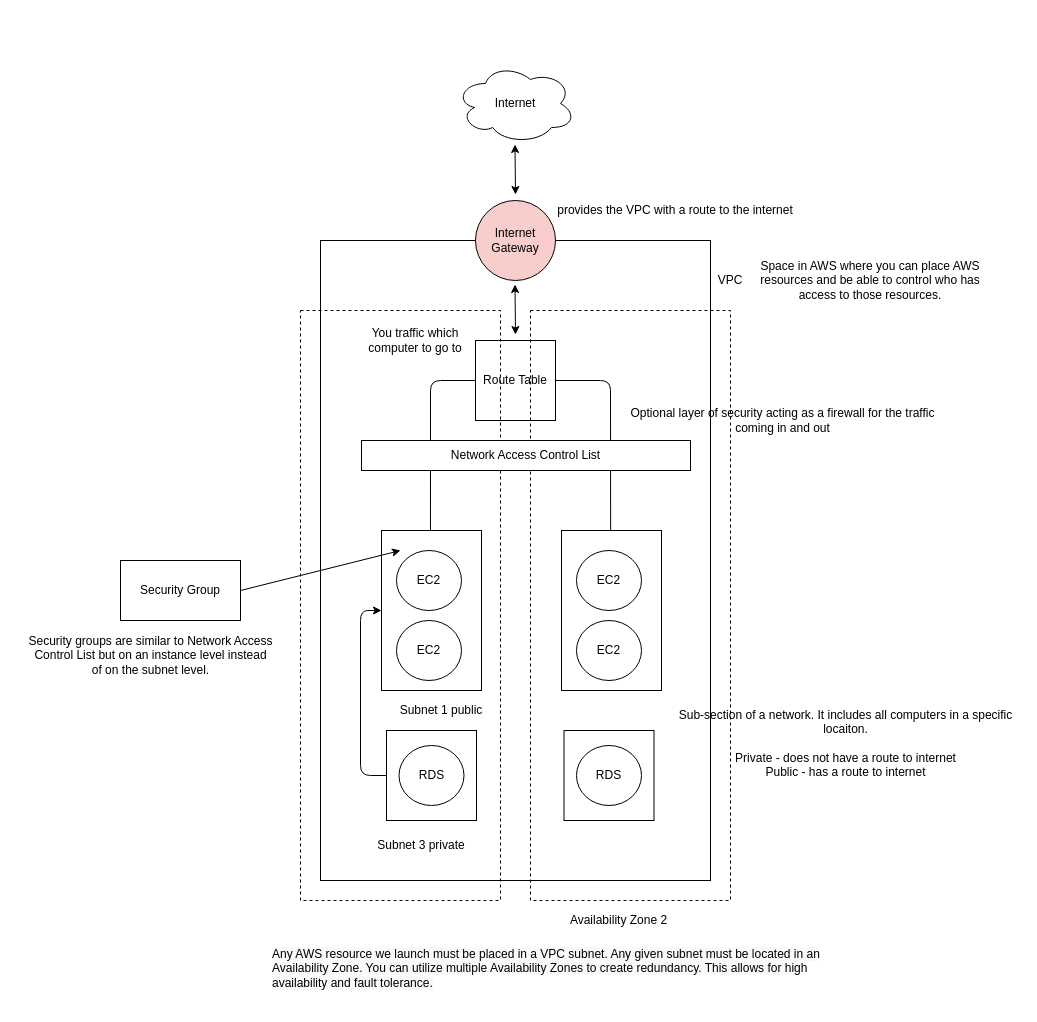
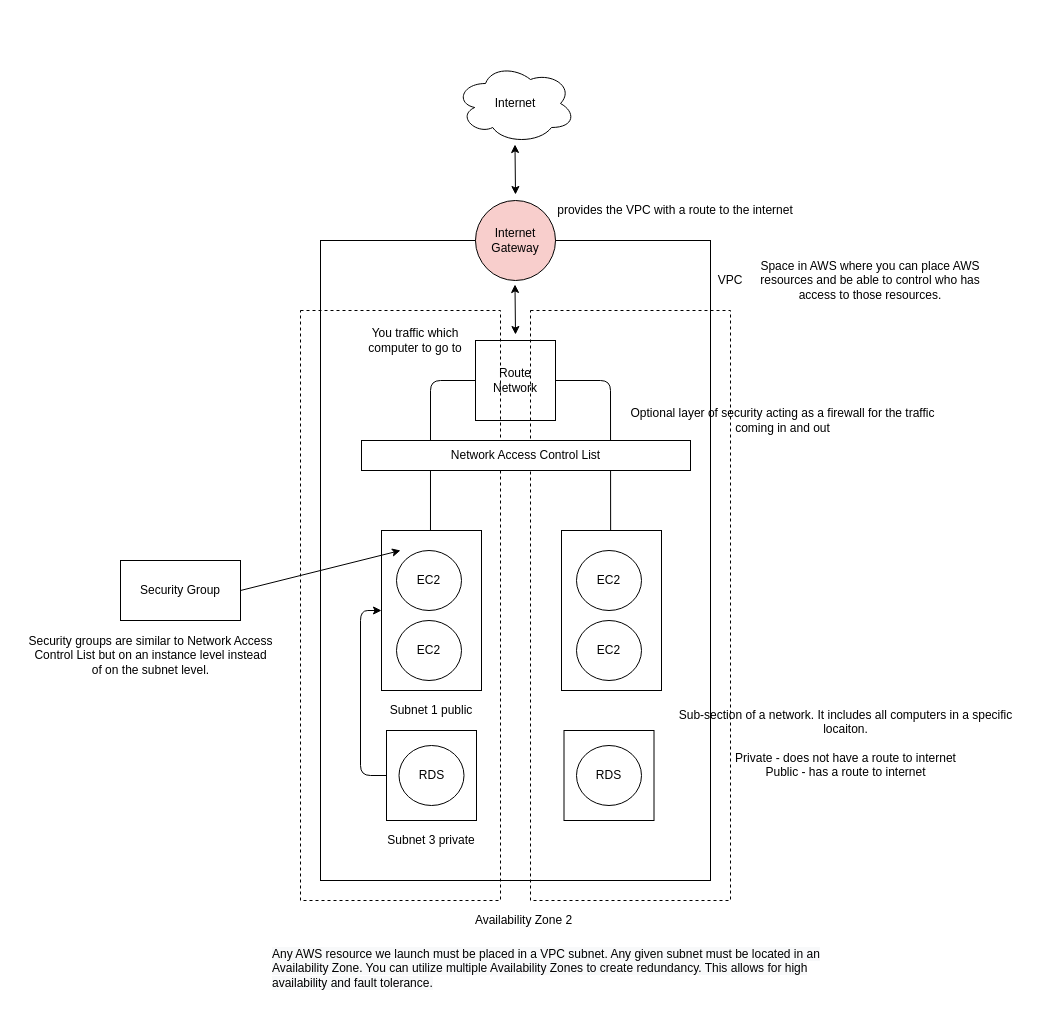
node "Route Table": label "Route Table" -> "Route Network"
node "Subnet 1 public": moved (442, 711) -> (432, 711)
node "Subnet 3 private": moved (422, 846) -> (432, 841)
node "Availability Zone 2": moved (619, 921) -> (524, 921)
